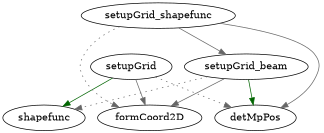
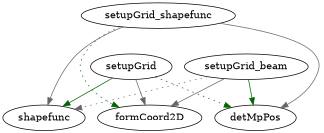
edge "setupGrid_shapefunc" -> "setupGrid_beam": now "setupGrid_shapefunc" -> "shapefunc"
edge "setupGrid_shapefunc" -> "formCoord2D": color gray40 -> darkgreen
edge "setupGrid" -> "detMpPos": color gray40 -> darkgreen
